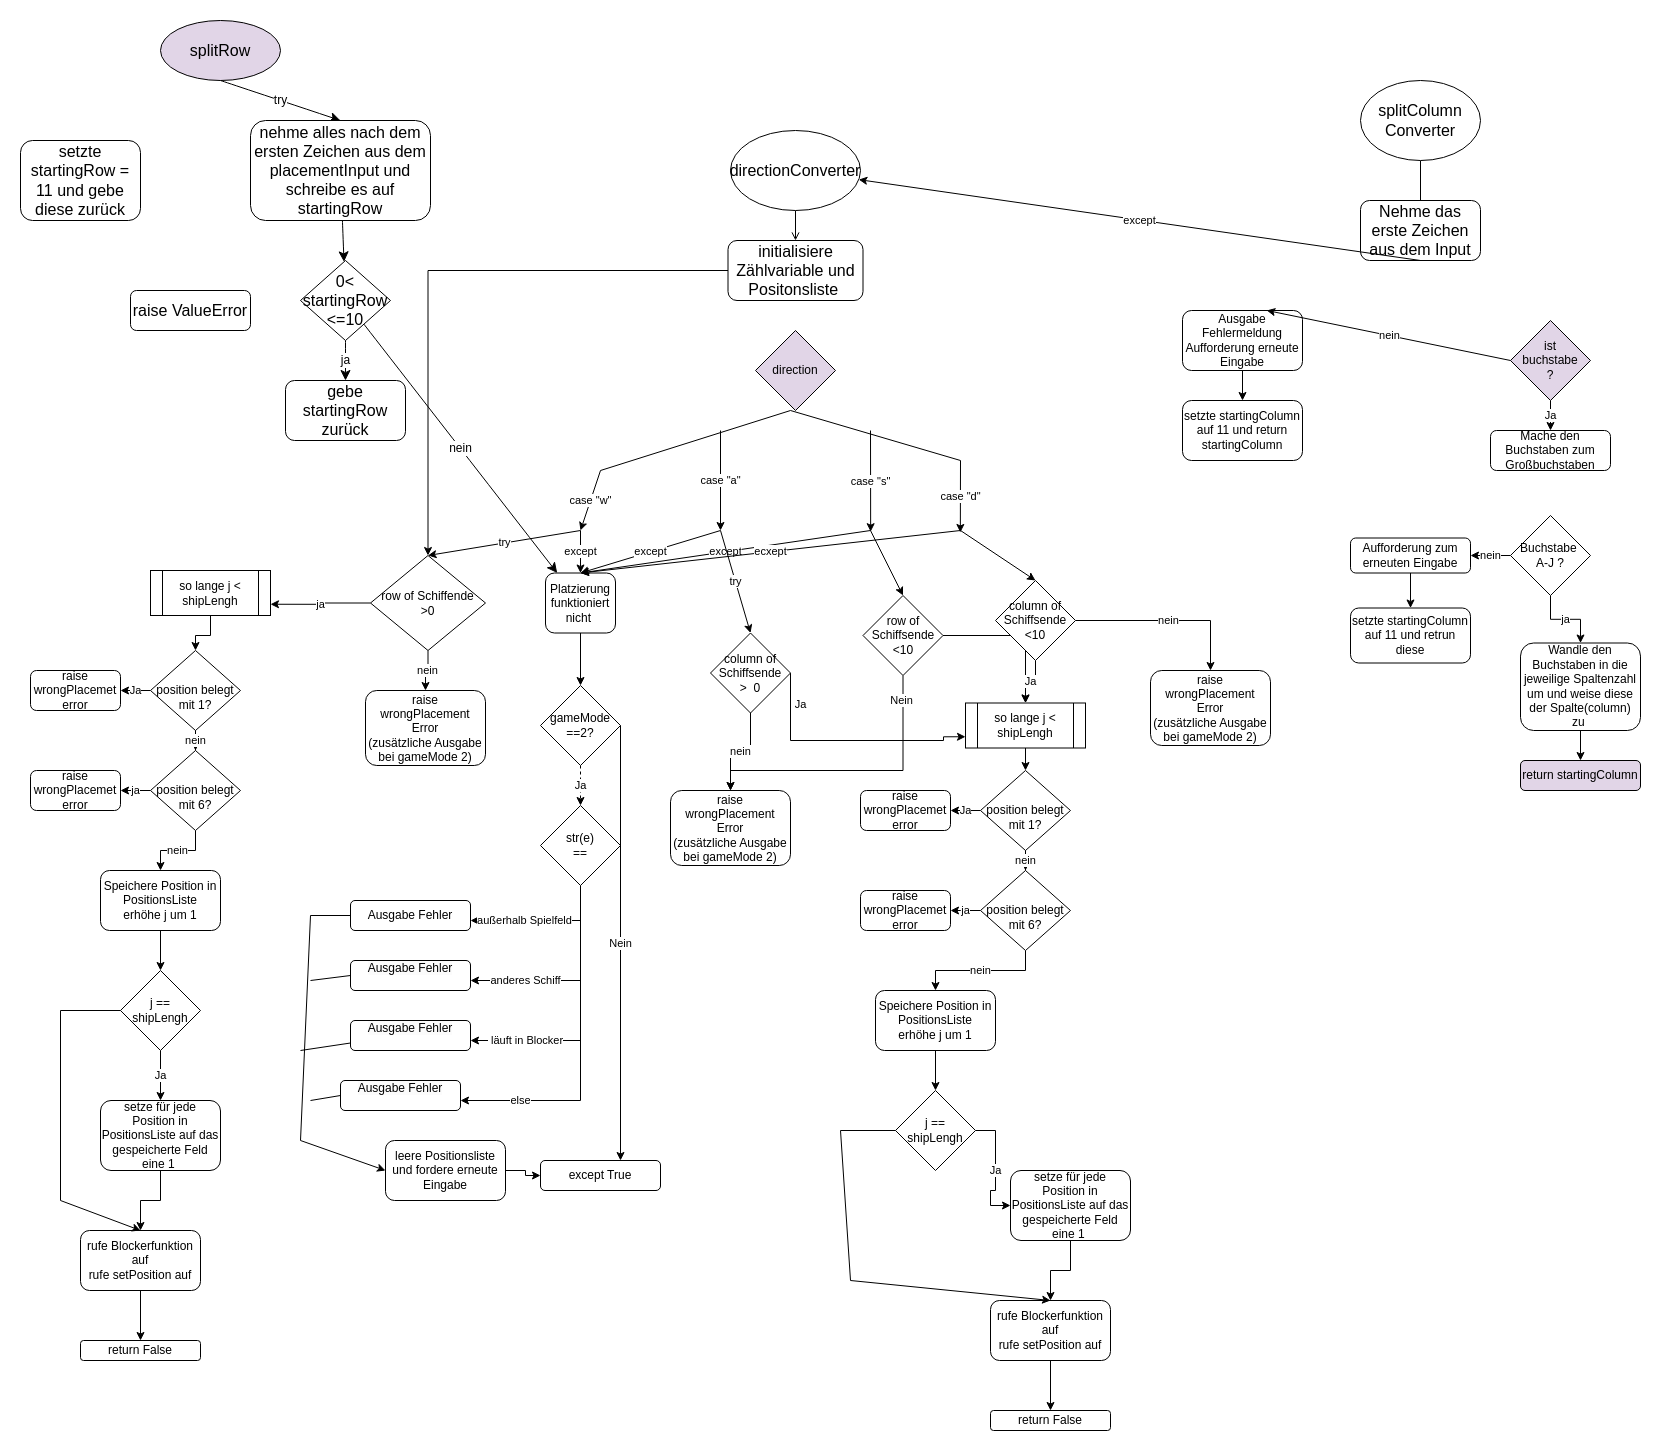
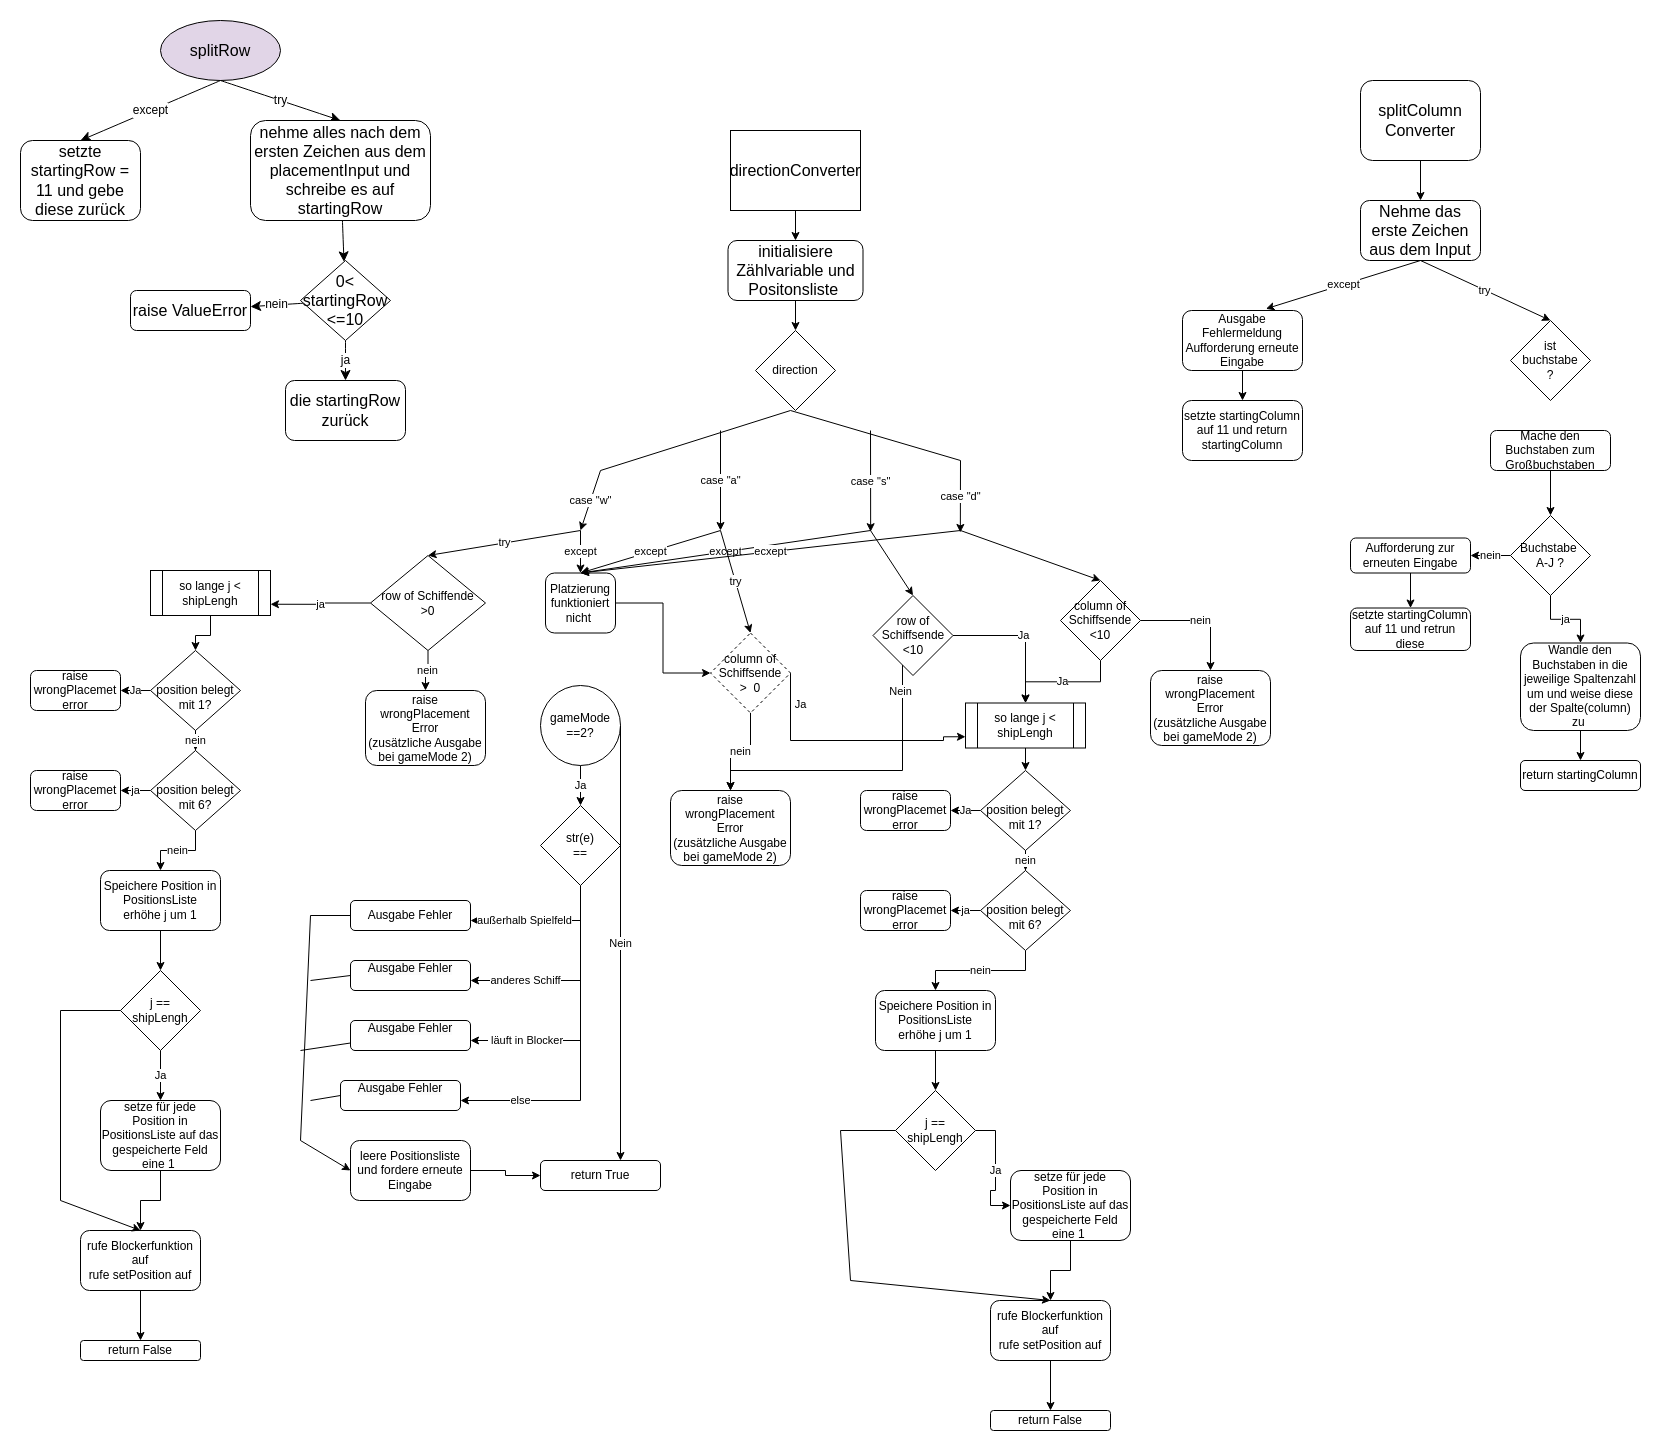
edge "splitRow" -> "setzte startingRow = 11 und gebe diese zurück": added, label "except"
node "splitColumn Converter": shape ellipse -> rounded rectangle
node "directionConverter": shape ellipse -> rectangle
edge "splitColumn Converter" -- "Nehme das erste Zeichen aus dem Input": arrowhead none -> classic
edge "Nehme das erste Zeichen aus dem Input" -> "directionConverter": now "Nehme das erste Zeichen aus dem Input" -> "Ausgabe Fehlermeldung Aufforderung erneute Eingabe"
edge "directionConverter" -> "initialisiere Zählvariable und Positonsliste": arrowhead open -> classic
edge "initialisiere Zählvariable und Positonsliste" -> "row of Schiffende >0": now "initialisiere Zählvariable und Positonsliste" -> "direction"
edge "Nehme das erste Zeichen aus dem Input" -> "ist buchstabe ?": added, label "try"
edge "ist buchstabe ?" -> "Ausgabe Fehlermeldung Aufforderung erneute Eingabe": removed, label "nein"
node "ist buchstabe ?": fillcolor #e1d5e7 -> #ffffff
node "direction": fillcolor #e1d5e7 -> #ffffff
node "gebe startingRow zurück": label "gebe startingRow zurück" -> "die startingRow zurück"
edge "ist buchstabe ?" -> "Mache den Buchstaben zum Großbuchstaben": removed, label "Ja"
edge "0< startingRow <=10" -> "Platzierung funktioniert nicht": now "0< startingRow <=10" -> "raise ValueError"
edge "Mache den Buchstaben zum Großbuchstaben" -> "Buchstabe A-J ?": added
node "Aufforderung zum erneuten Eingabe": label "Aufforderung zum erneuten Eingabe" -> "Aufforderung zur erneuten Eingabe"
node "column of Schiffsende <10": moved (1036, 621) -> (1101, 621)
node "row of Schiffsende <10": moved (903, 636) -> (913, 636)
node "setzte startingColumn auf 11 und retrun diese": size 120x55 -> 120x43
edge "Platzierung funktioniert nicht" -> "gameMode ==2?": now "Platzierung funktioniert nicht" -> "column of Schiffsende > 0"
node "column of Schiffsende > 0": style solid -> dashed
node "gameMode ==2?": shape diamond -> ellipse
edge "gameMode ==2?" -> "str(e) ==": style dashed -> solid
node "return startingColumn": fillcolor #e1d5e7 -> #ffffff
node "leere Positionsliste und fordere erneute Eingabe": moved (446, 1171) -> (411, 1171)
node "except True": label "except True" -> "return True"
